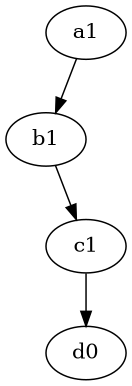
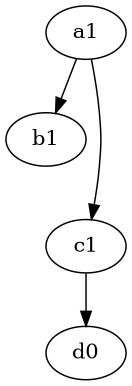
edge "b1" -> "c1": now "a1" -> "c1"
